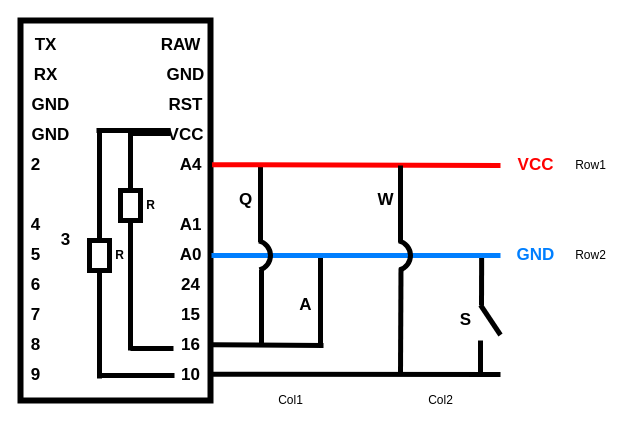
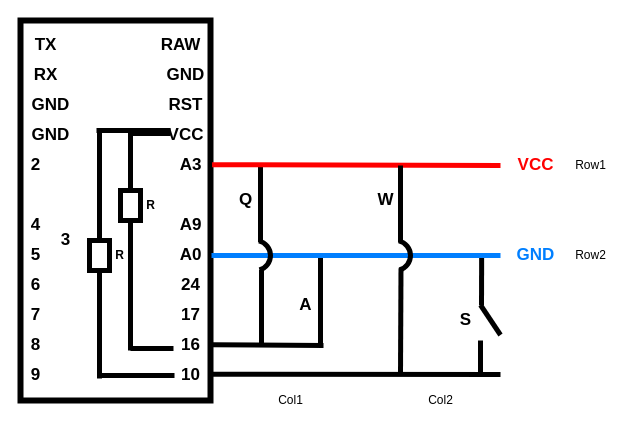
node "A4": label "A4" -> "A3"
node "A1": label "A1" -> "A9"
node "15": label "15" -> "17"
